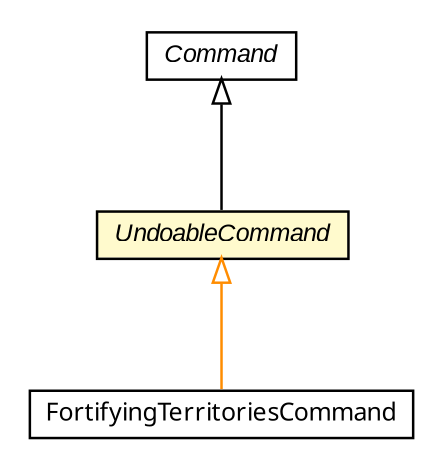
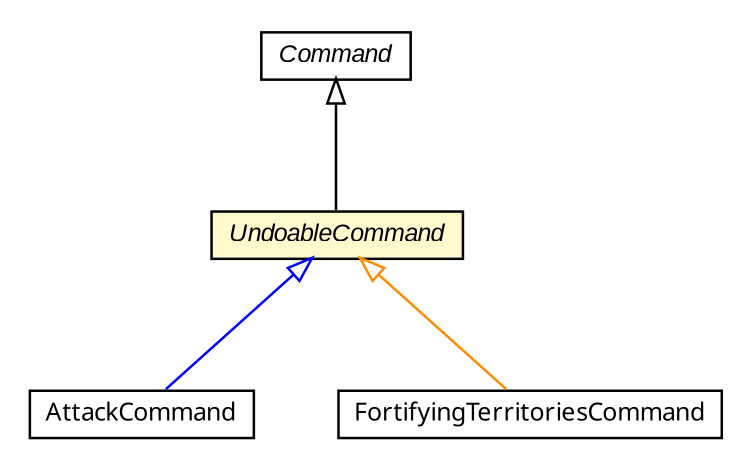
node "AttackCommand": added
